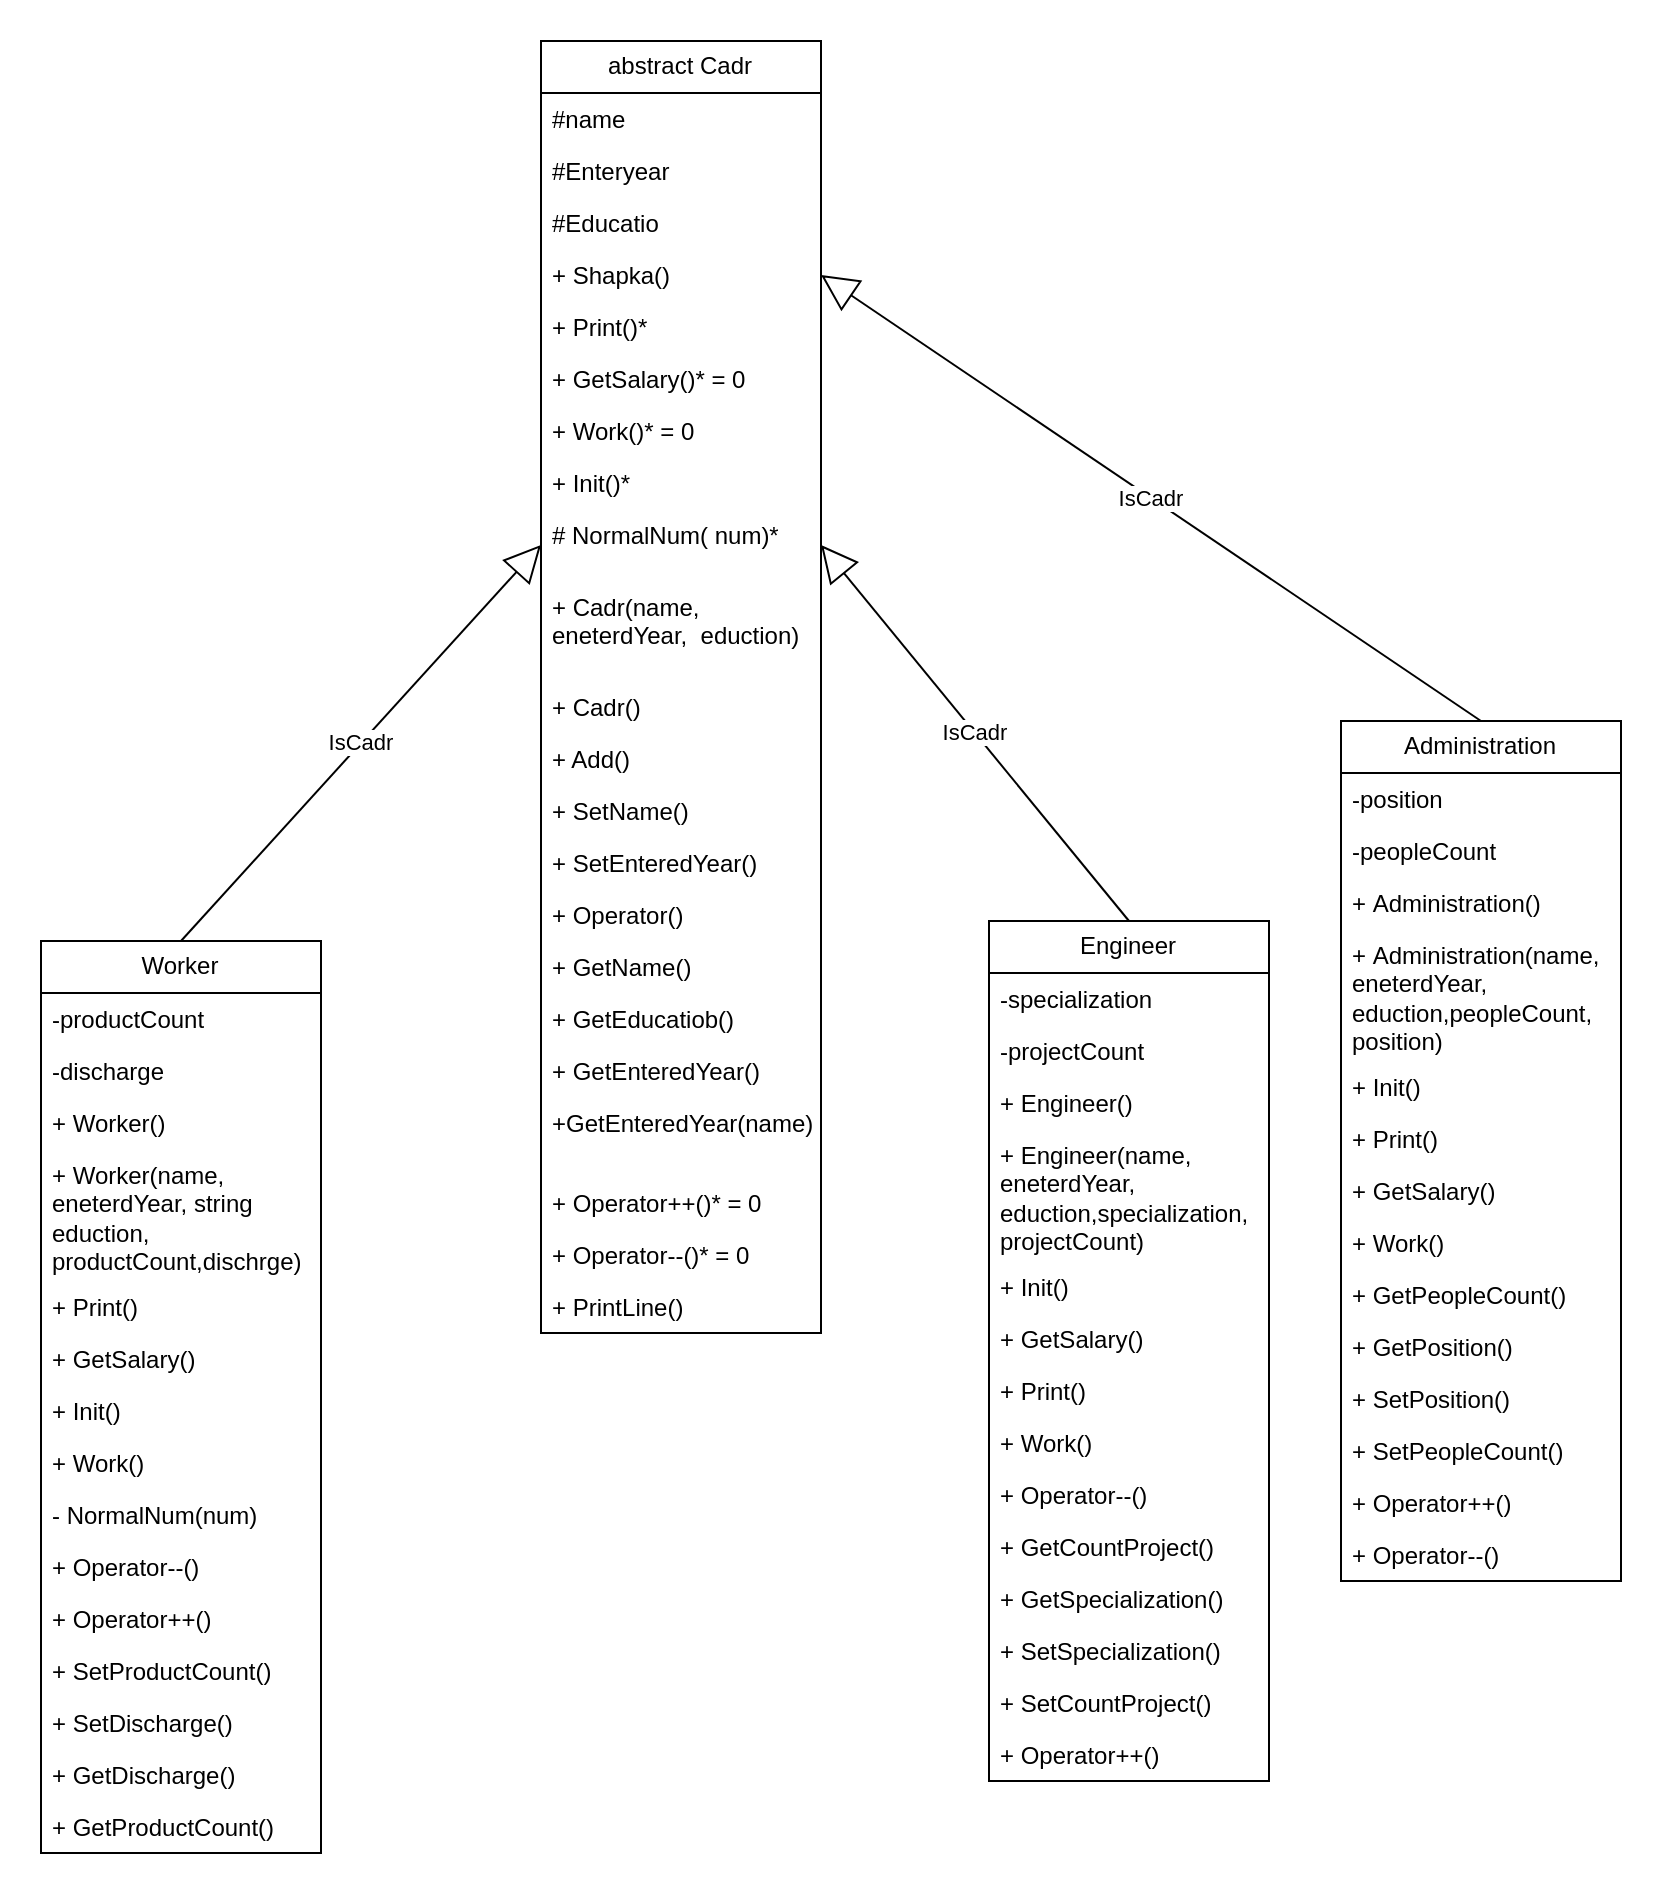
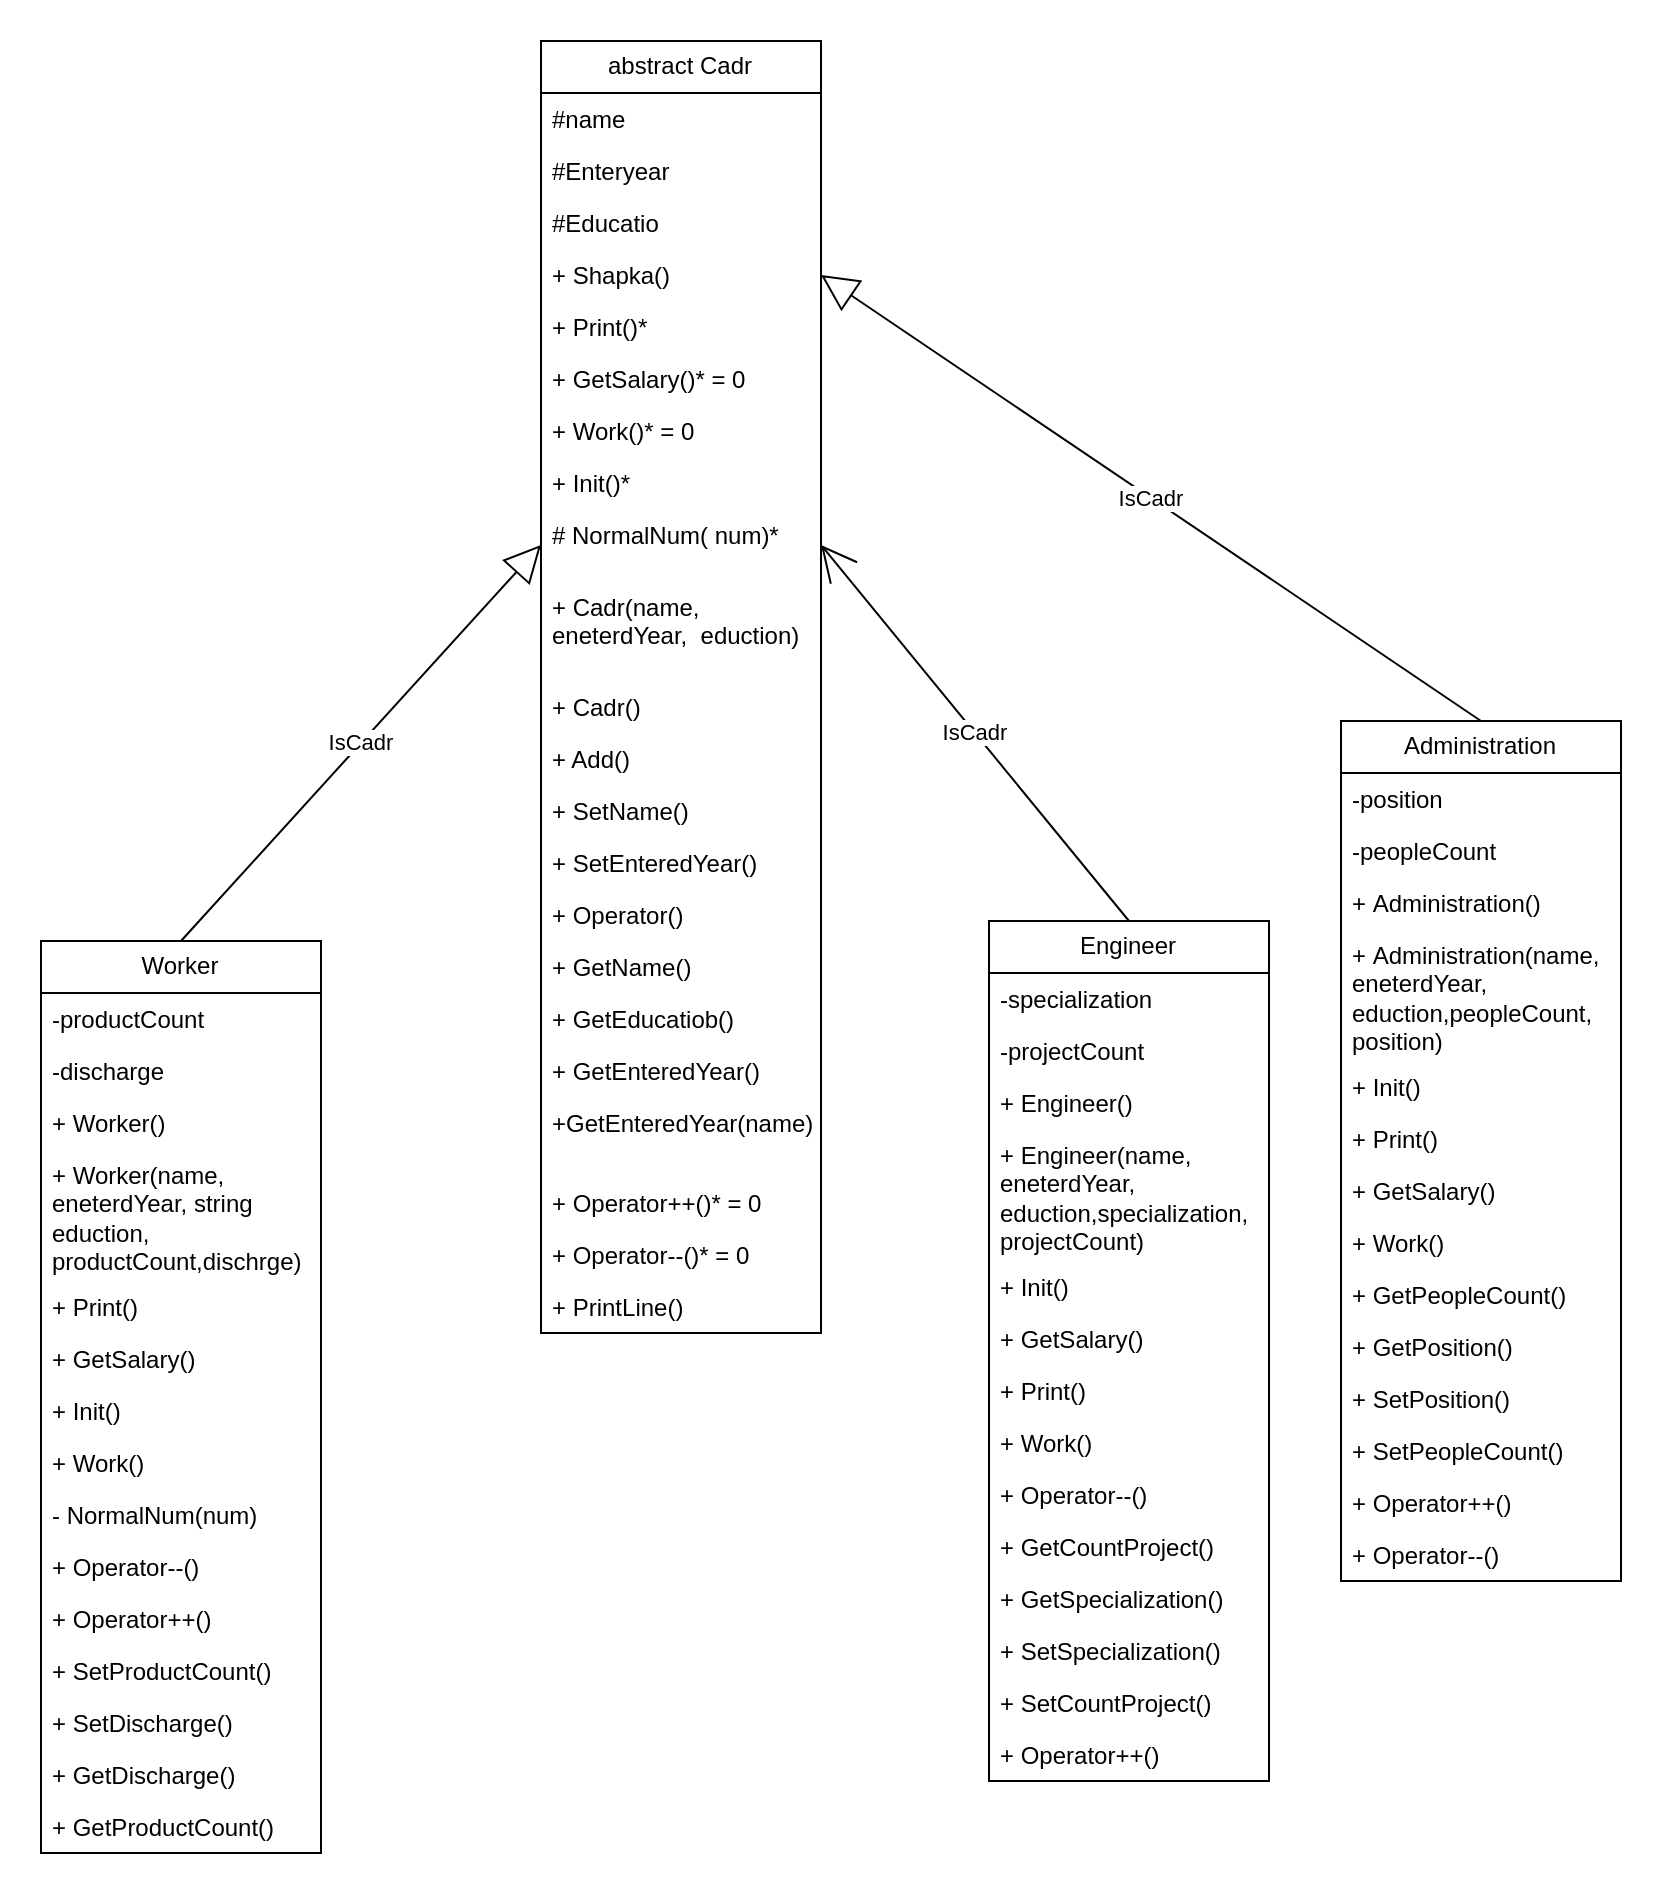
edge "Engineer" -> "# NormalNum( num)*": arrowhead block -> open
